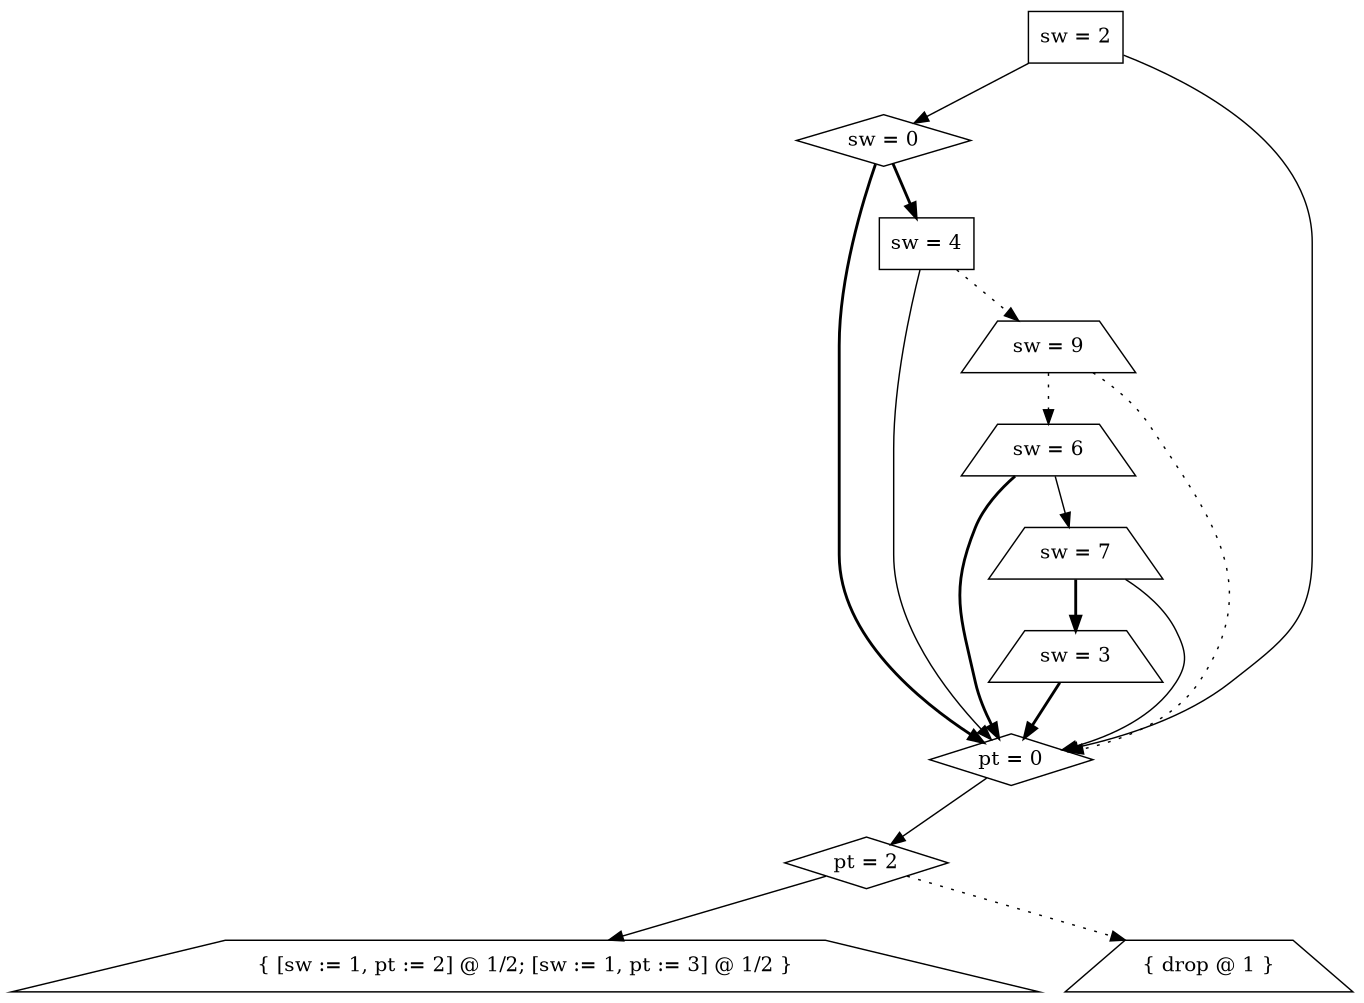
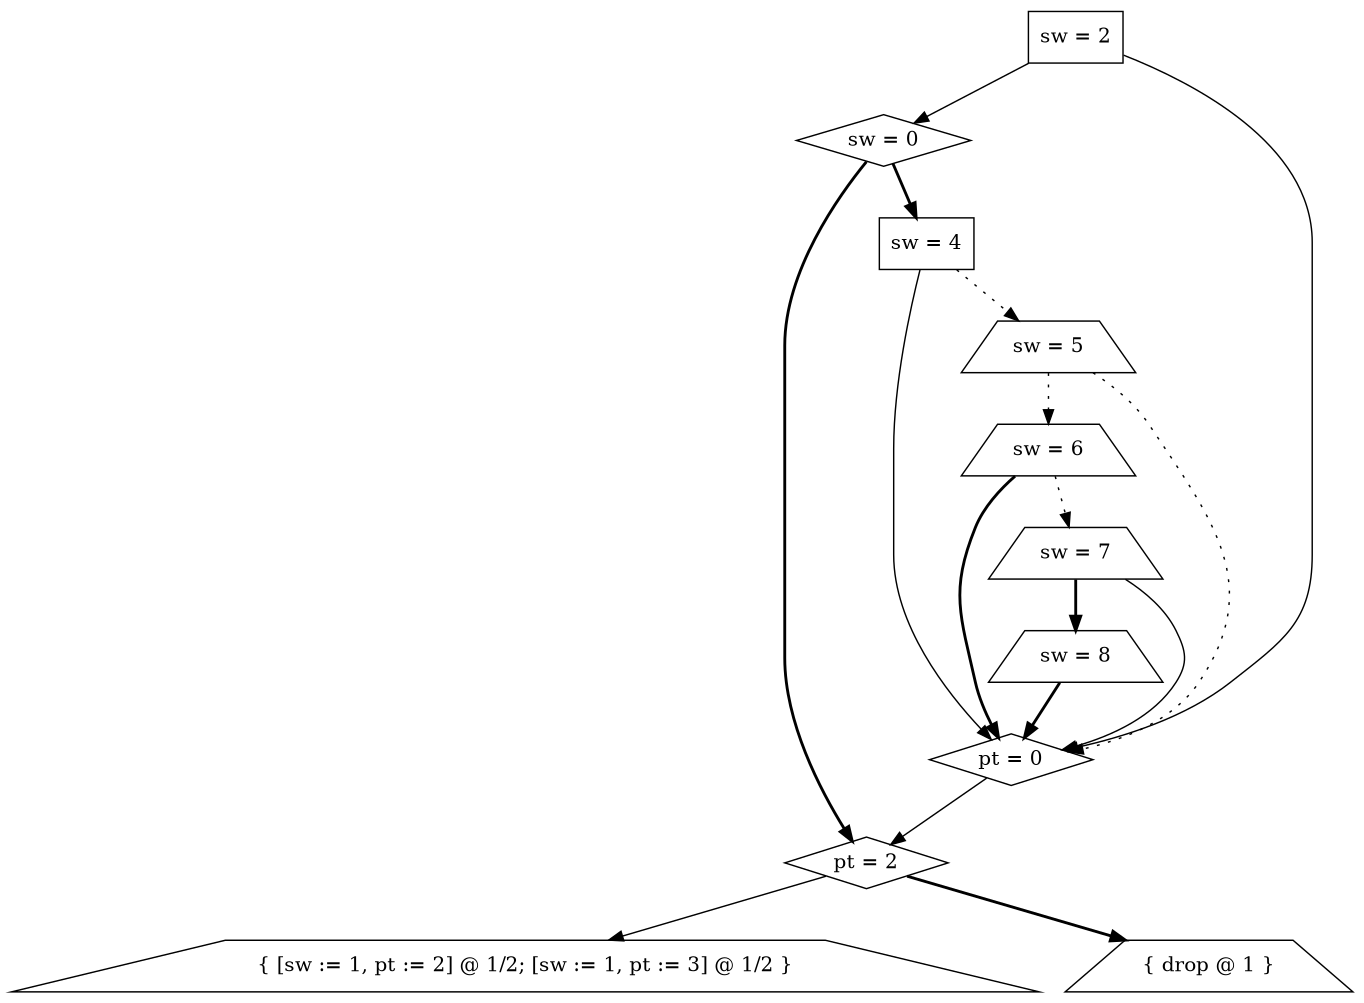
node "sw = 9": label "sw = 9" -> "sw = 5"
edge "sw = 0" -> "pt = 0": now "sw = 0" -> "pt = 2"
edge "sw = 6" -> "sw = 7": style solid -> dotted
node "sw = 3": label "sw = 3" -> "sw = 8"
edge "pt = 2" -> "{ drop @ 1 }": style dotted -> bold
